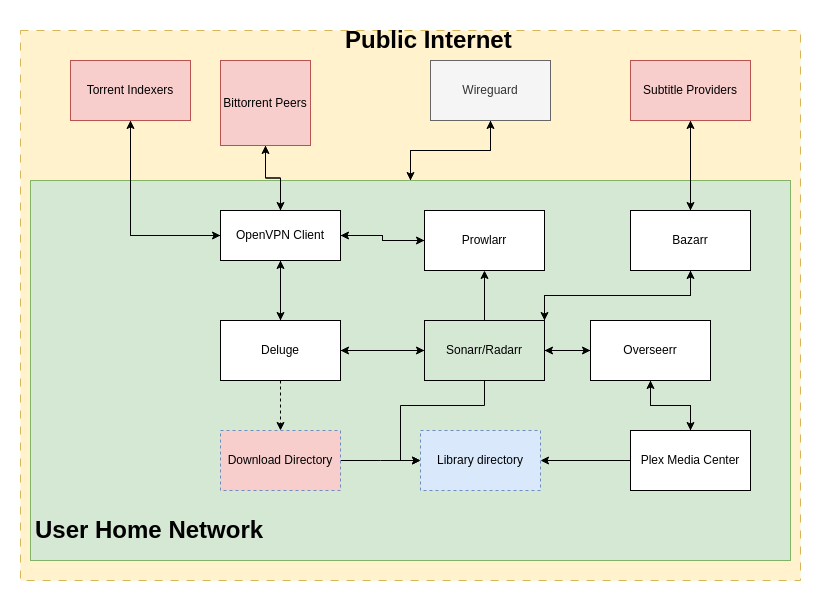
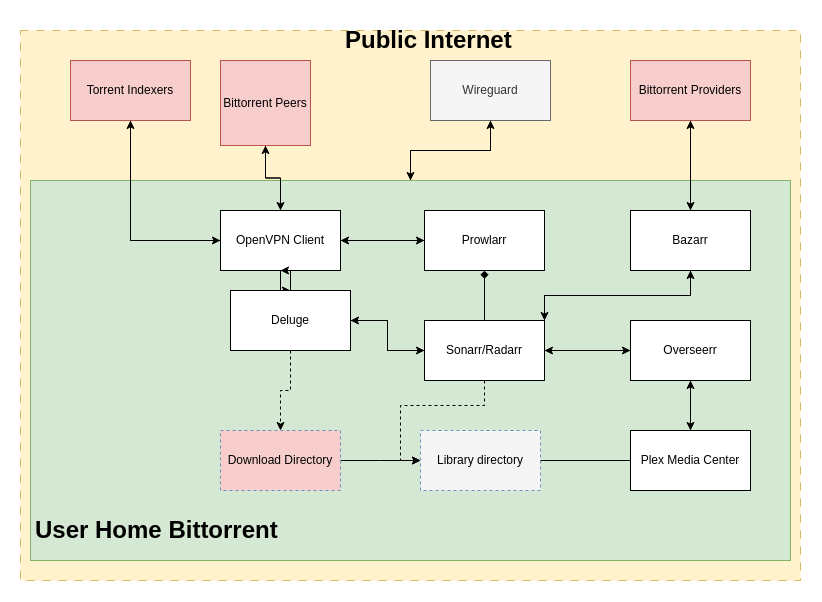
node "Subtitle Providers": label "Subtitle Providers" -> "Bittorrent Providers"
node "OpenVPN Client": size 120x50 -> 120x60
edge "Sonarr/Radarr" -> "Prowlarr": arrowhead classic -> diamond
node "Deluge": moved (281, 351) -> (291, 321)
node "Sonarr/Radarr": fillcolor #d5e8d4 -> #ffffff
node "Overseerr": moved (651, 351) -> (691, 351)
edge "Sonarr/Radarr" -> "Library directory": style solid -> dashed
node "Library directory": fillcolor #dae8fc -> #f5f5f5
edge "Plex Media Center" -> "Library directory": arrowhead classic -> none
node "User Home Network": label "User Home Network" -> "User Home Bittorrent"
